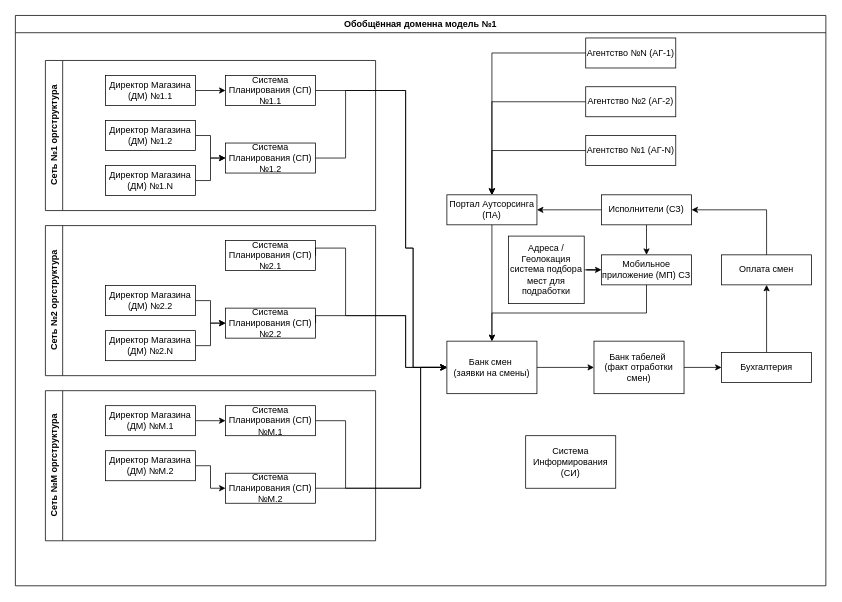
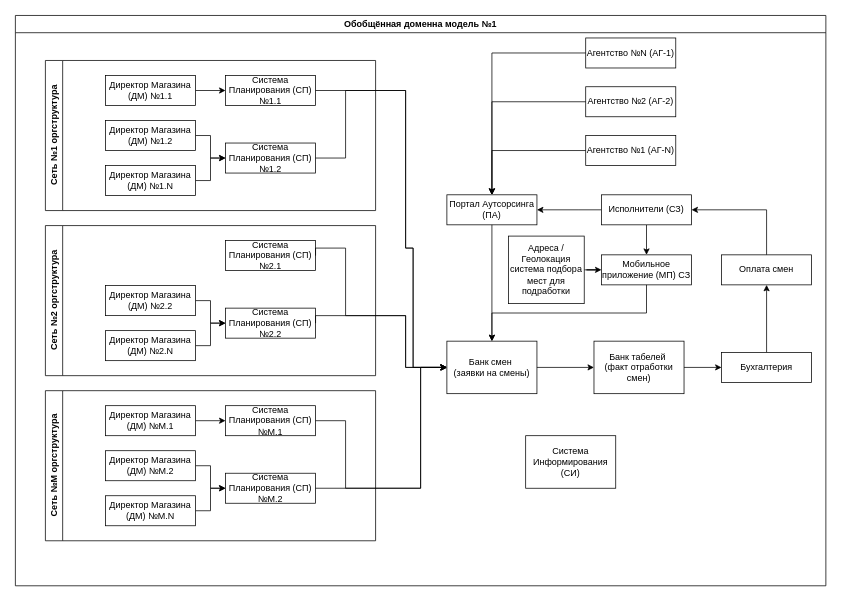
edge "Директор Магазина (ДМ) №M.N" -> "Система Планирования (СП) №M.2": added
node "Директор Магазина (ДМ) №M.N": added
